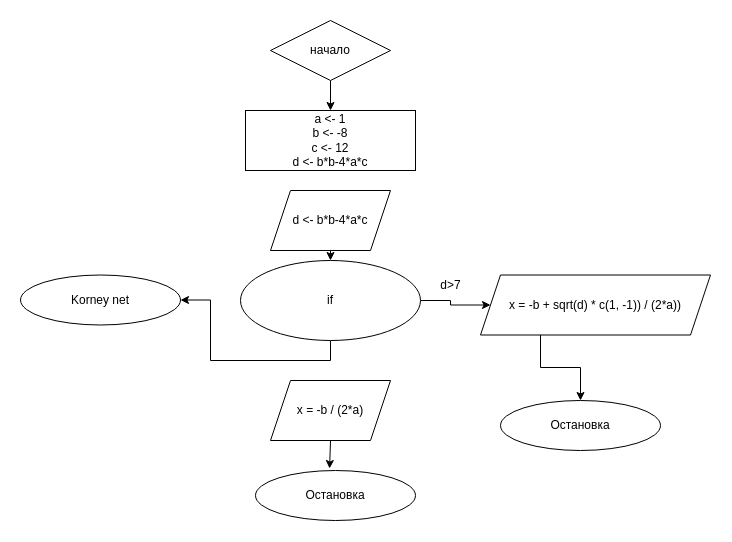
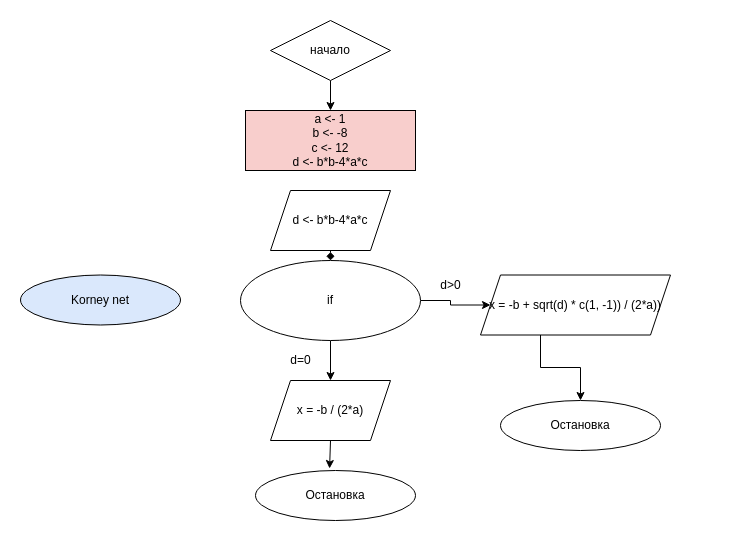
node "a <- 1 b <- -8 c <- 12 d <- b*b-4*a*c": fillcolor #ffffff -> #f8cecc
edge "d <- b*b-4*a*c" -> "if": arrowhead classic -> diamond
node "d>7": label "d>7" -> "d>0"
node "Korney net": fillcolor #ffffff -> #dae8fc
node "x = -b + sqrt(d) * c(1, -1)) / (2*a))": size 230x60 -> 190x60
edge "if" -> "Korney net": now "if" -> "x = -b / (2*a)"
node "d=0": added
